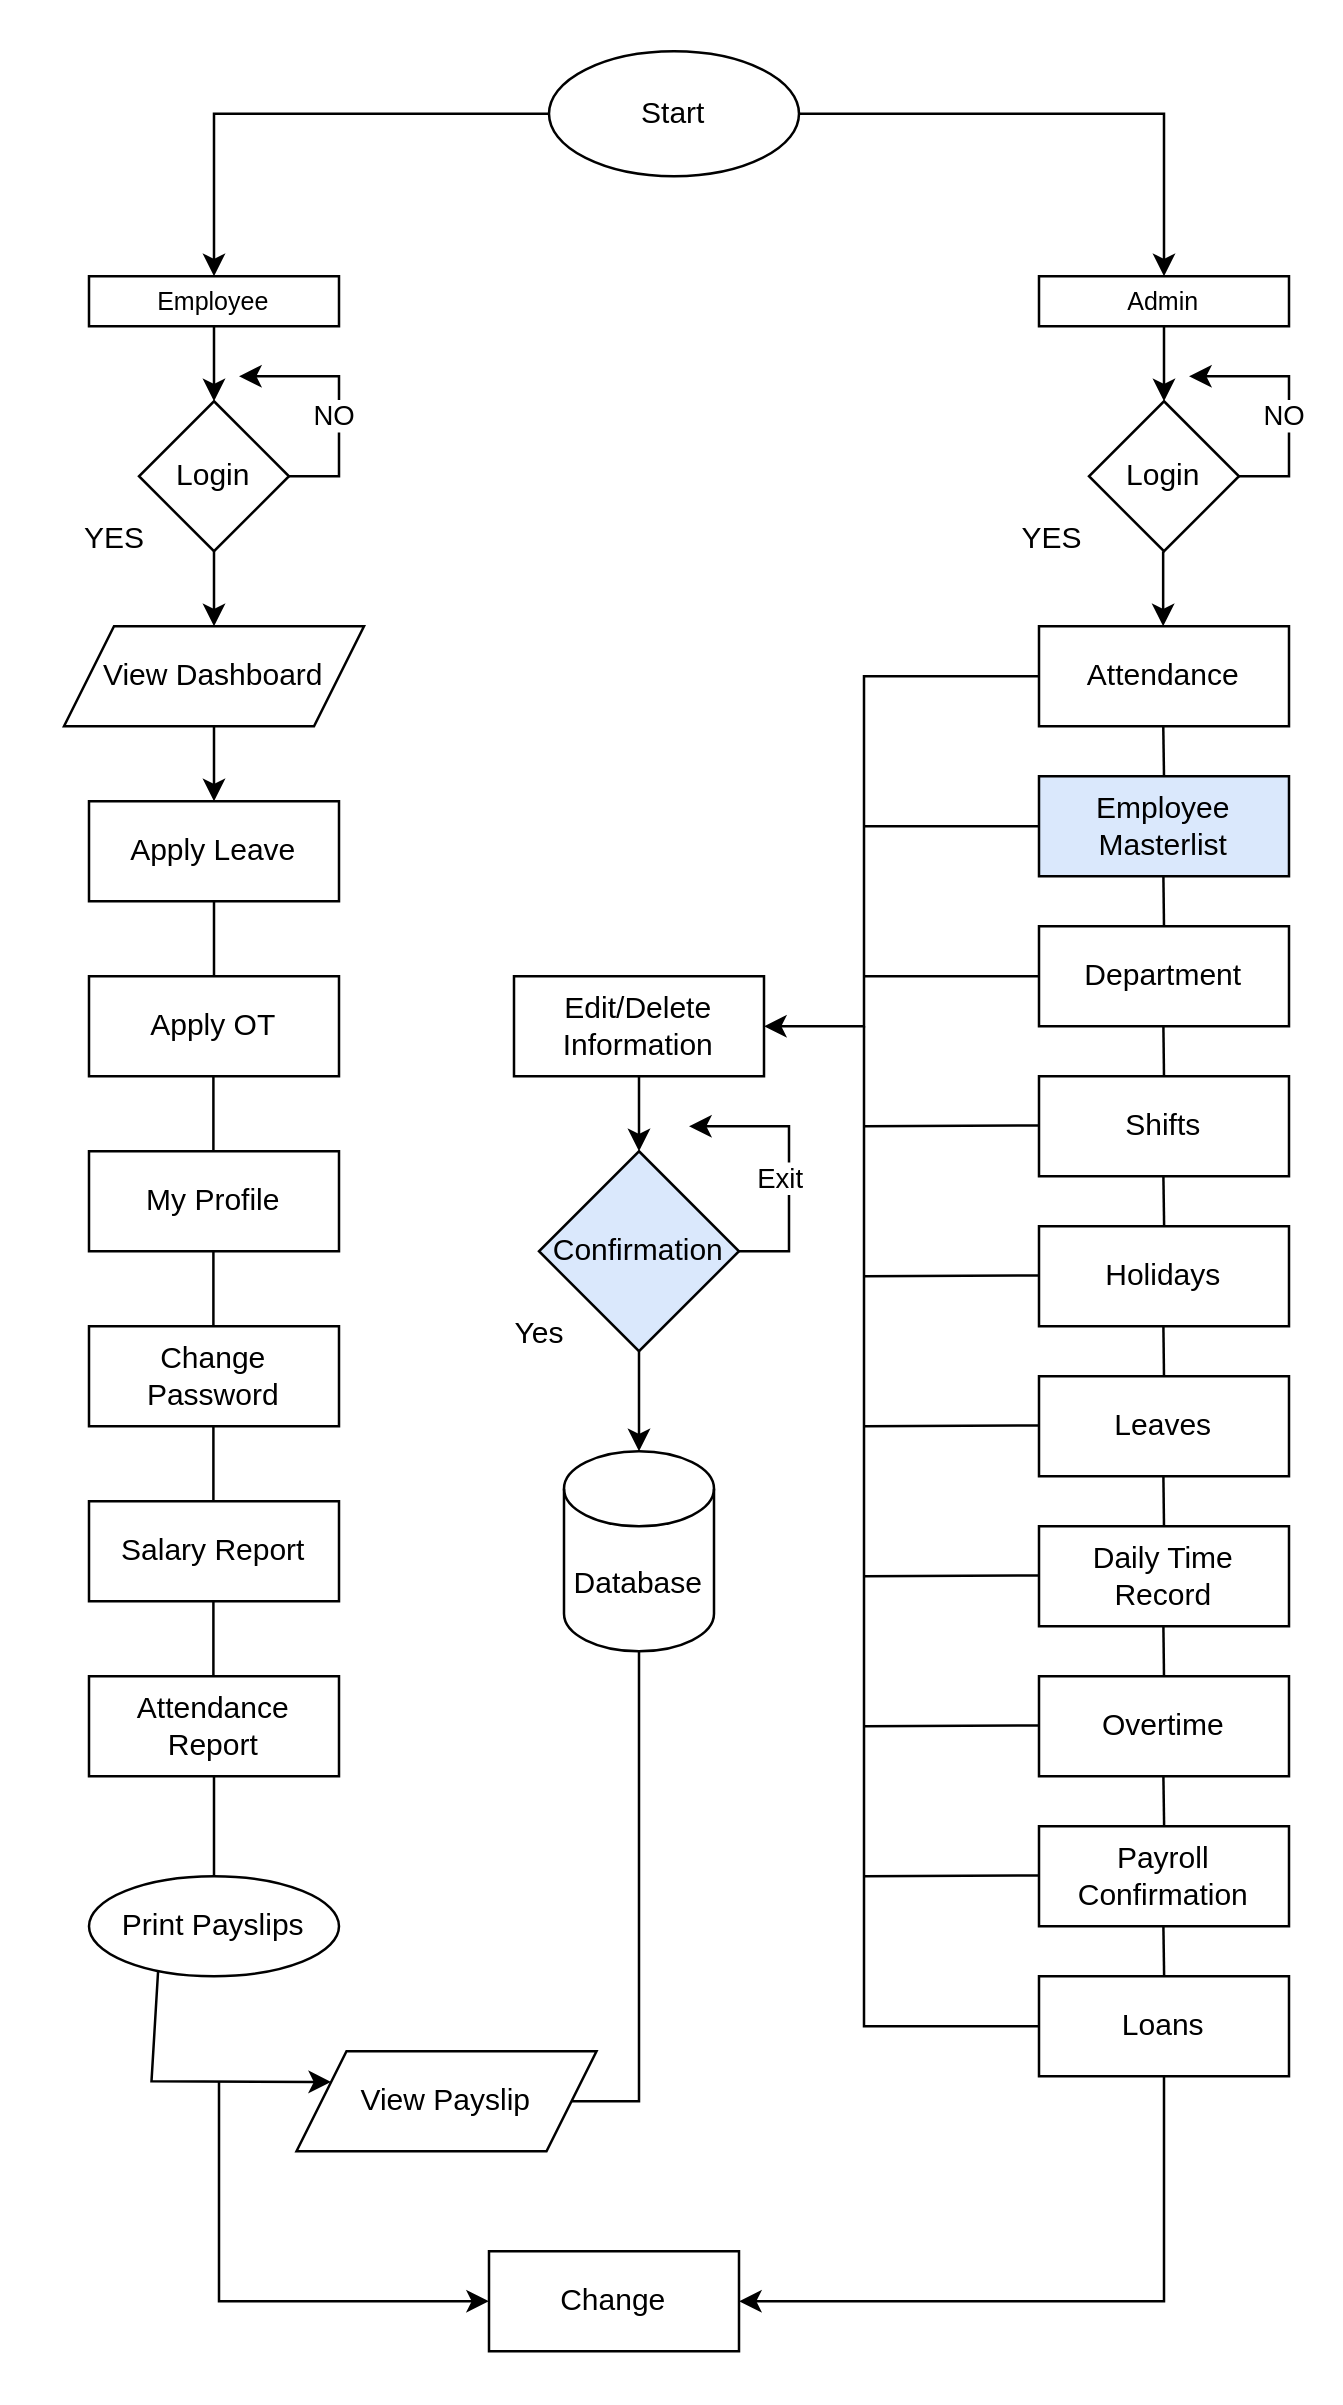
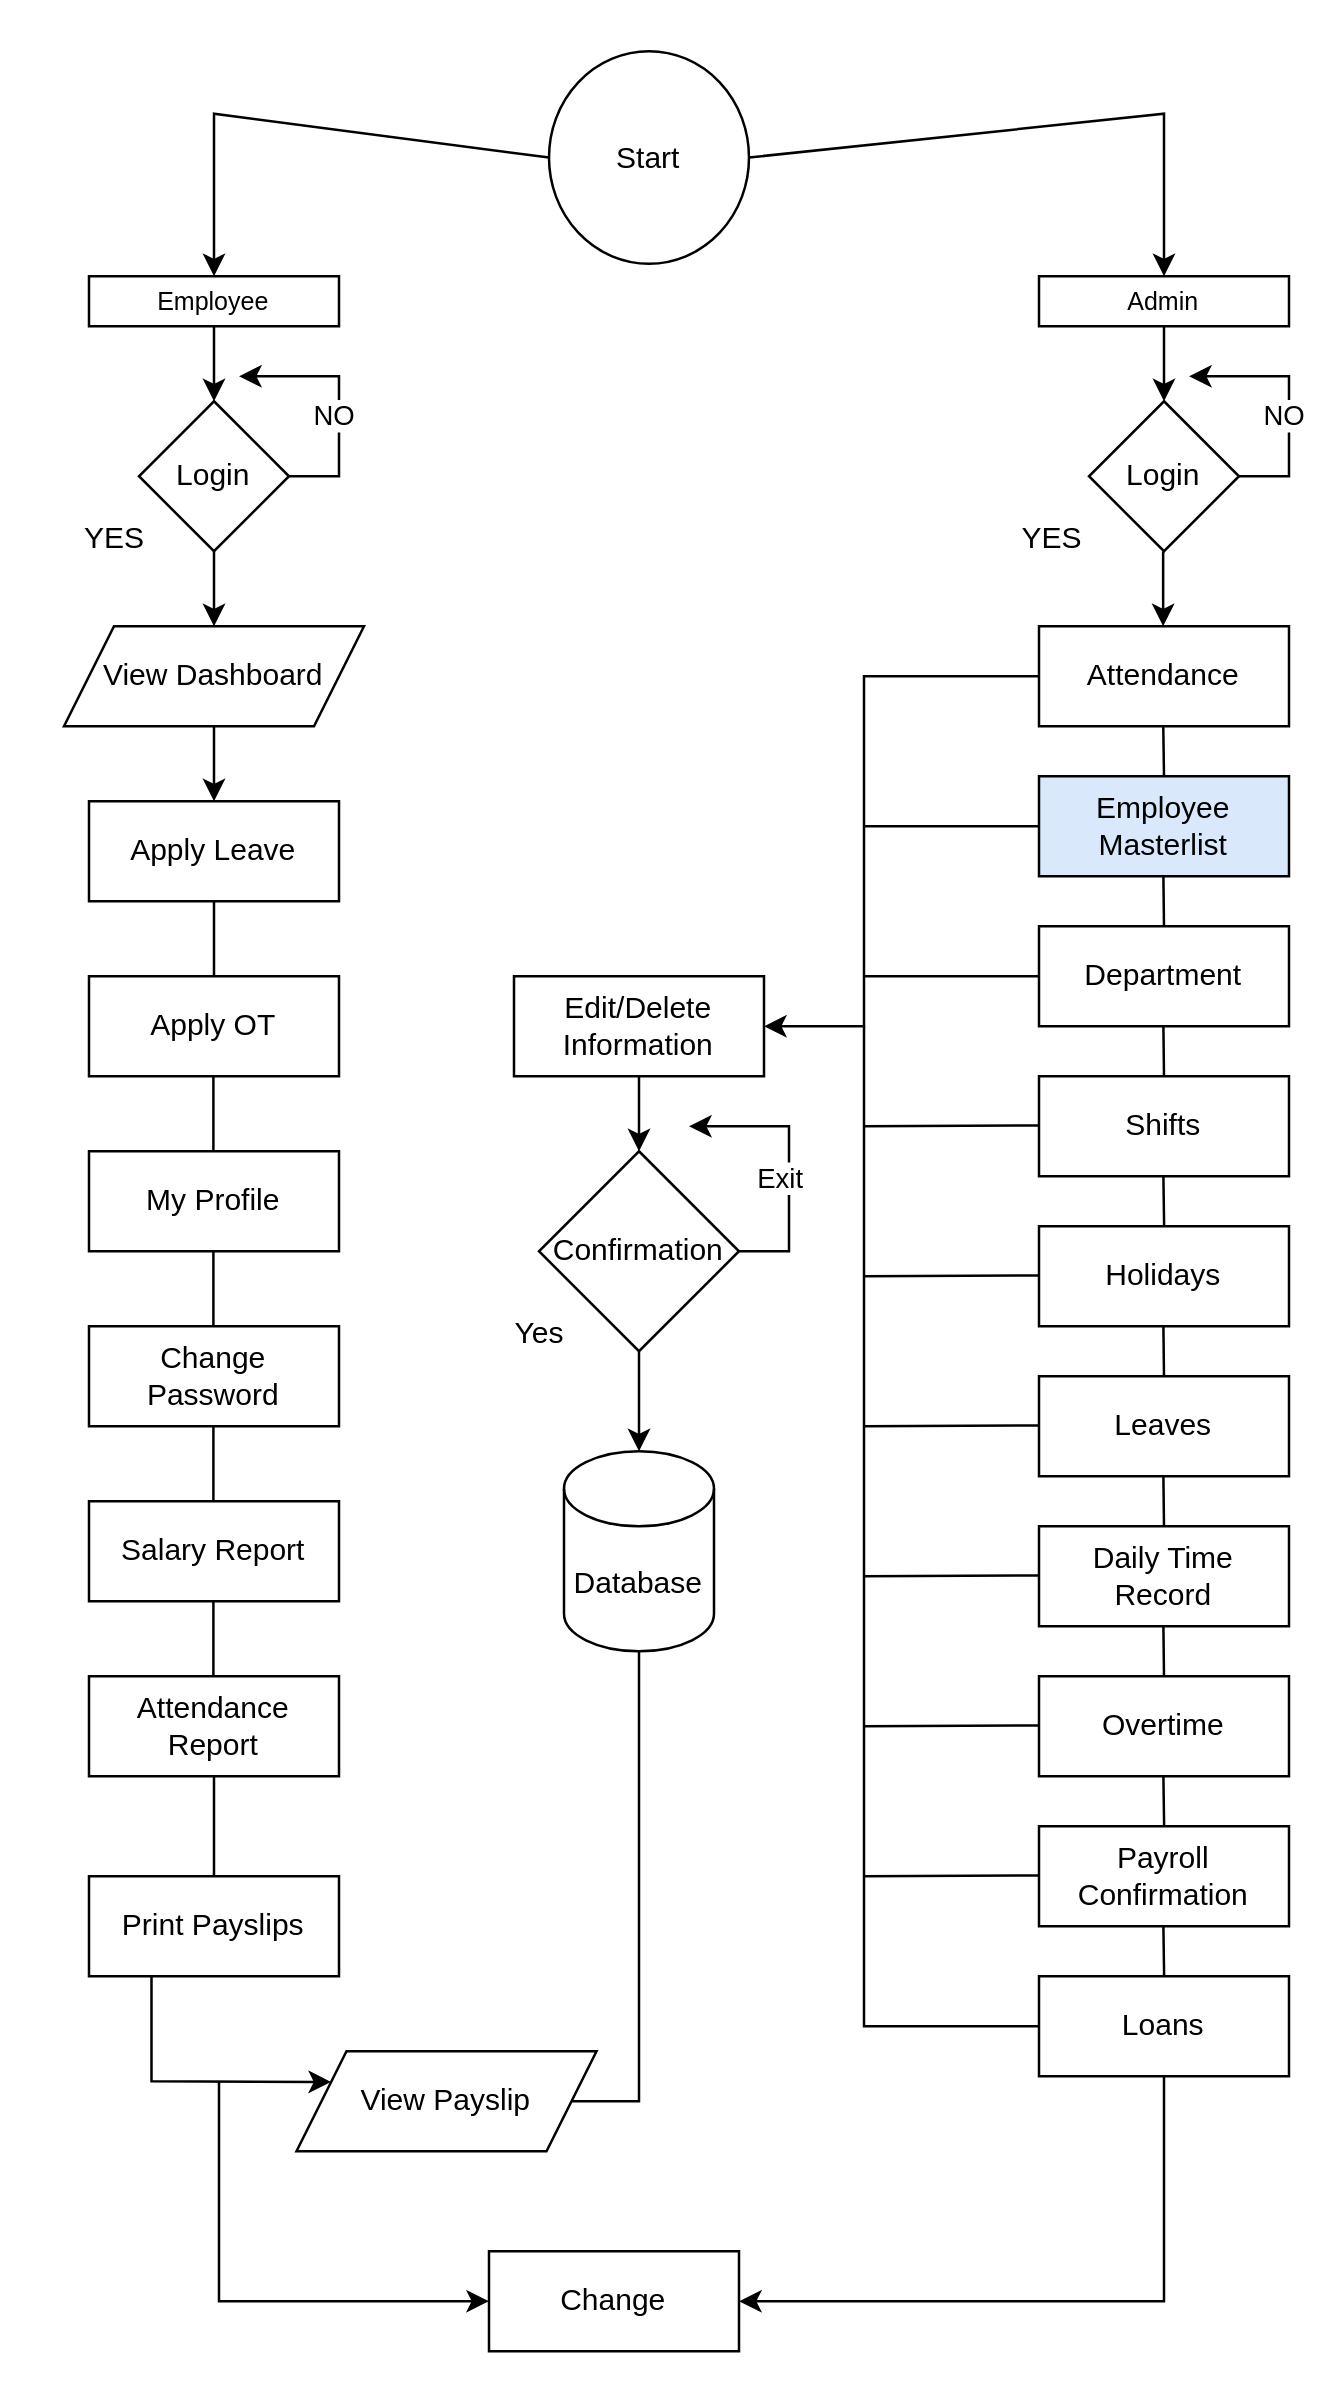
node "Start": size 250x125 -> 200x213
node "Confirmation": fillcolor #dae8fc -> #ffffff
node "Print Payslips": shape ellipse -> rectangle
